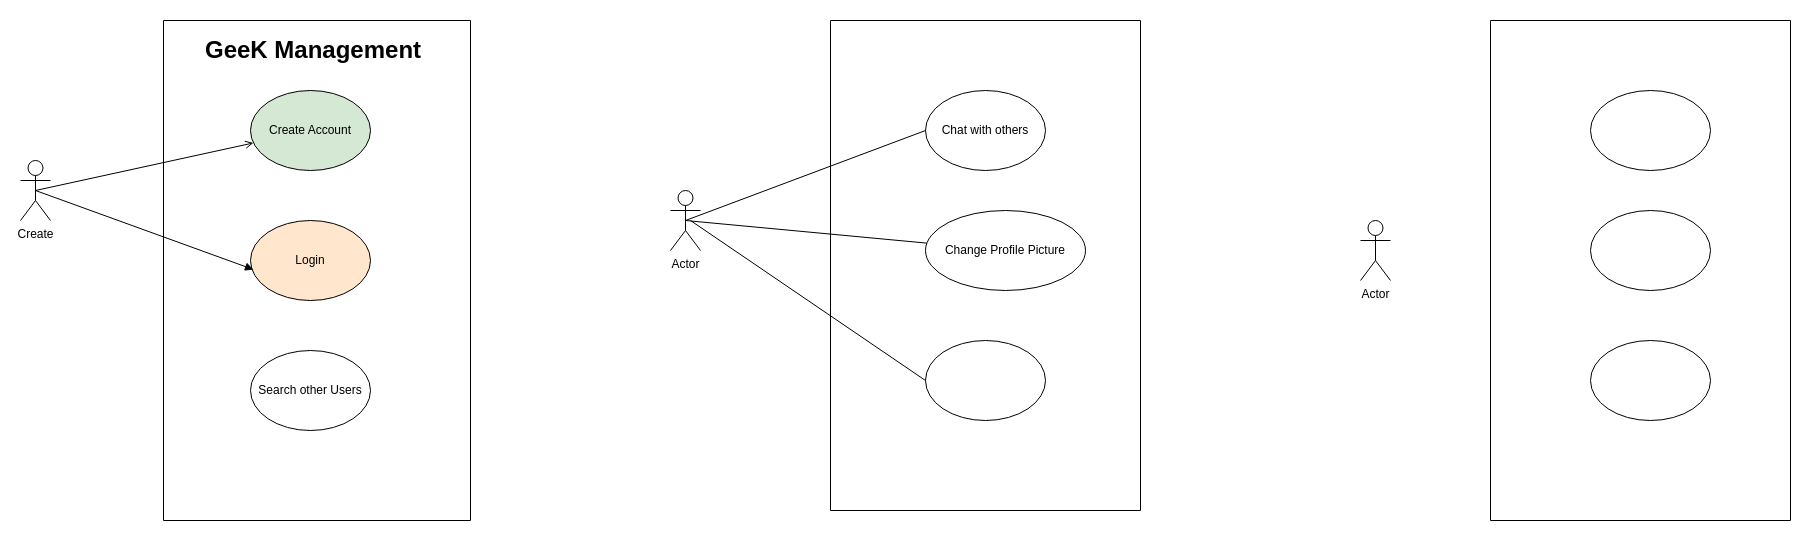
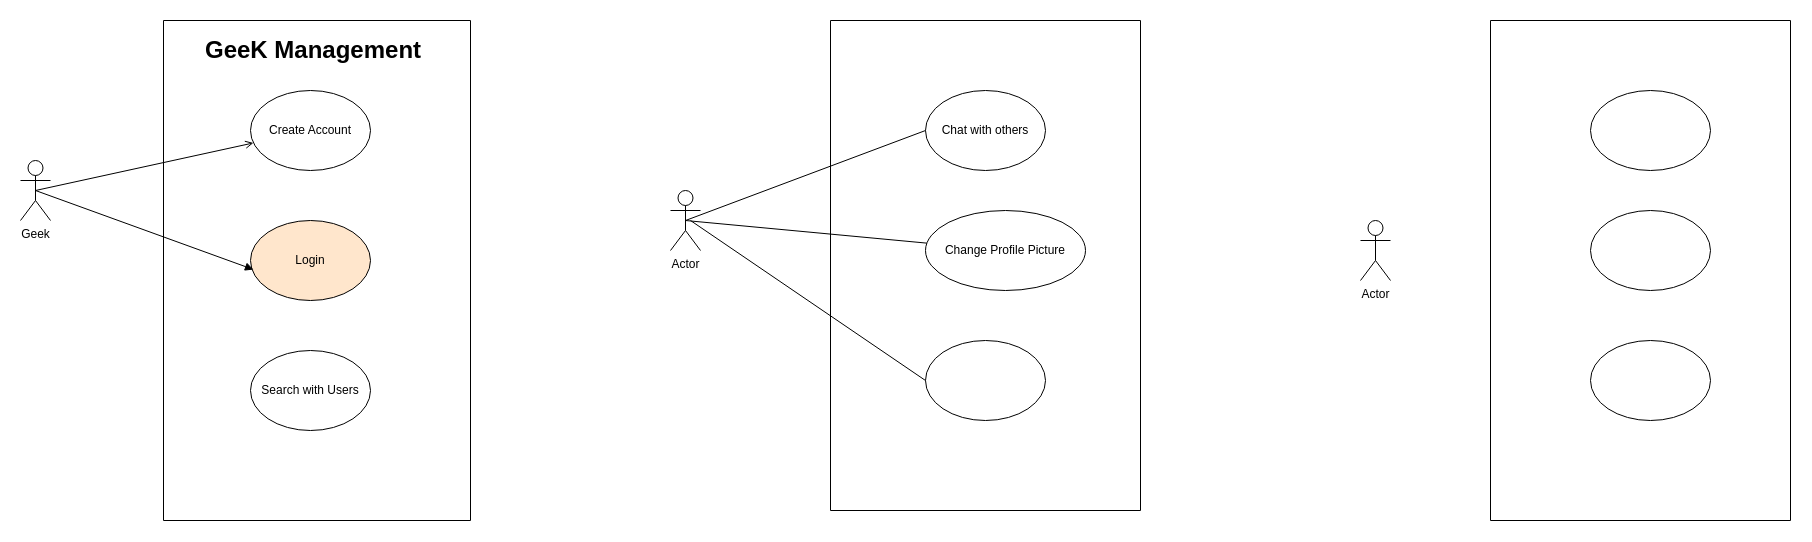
node "Create Account": fillcolor #d5e8d4 -> #ffffff
node "Create": label "Create" -> "Geek"
node "Search other Users": label "Search other Users" -> "Search with Users"
